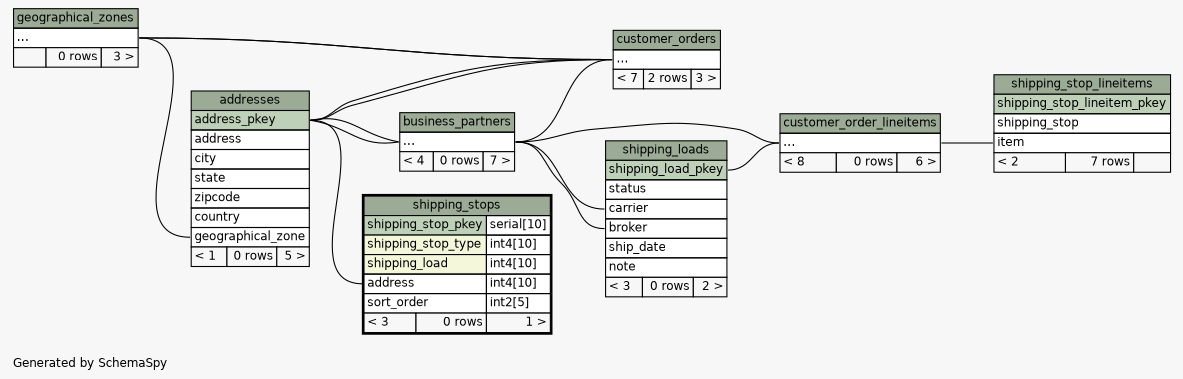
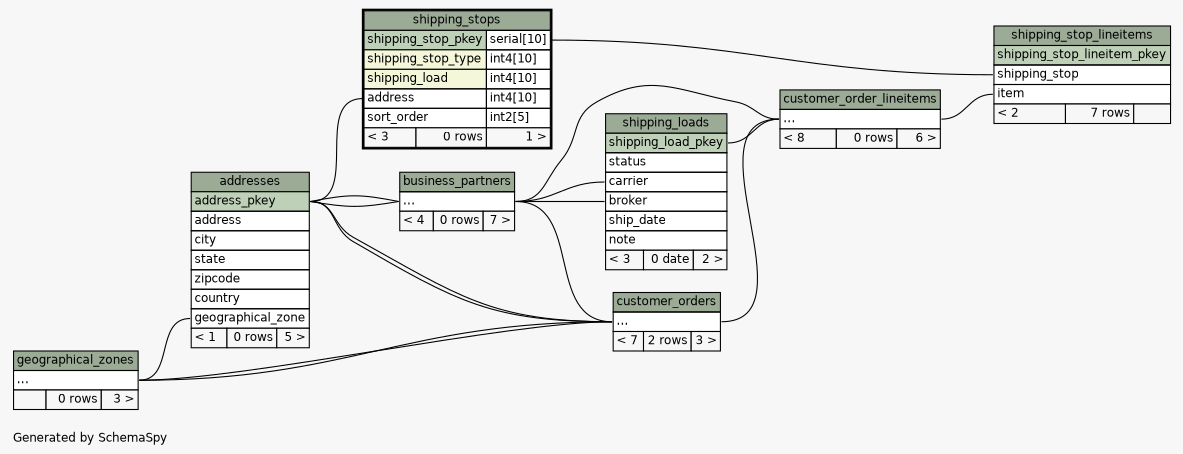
edge "shipping_stop_lineitems" -- "shipping_stops": added
edge "customer_order_lineitems" -- "customer_orders": added
node "shipping_loads": text "0 rows" -> "0 date"
